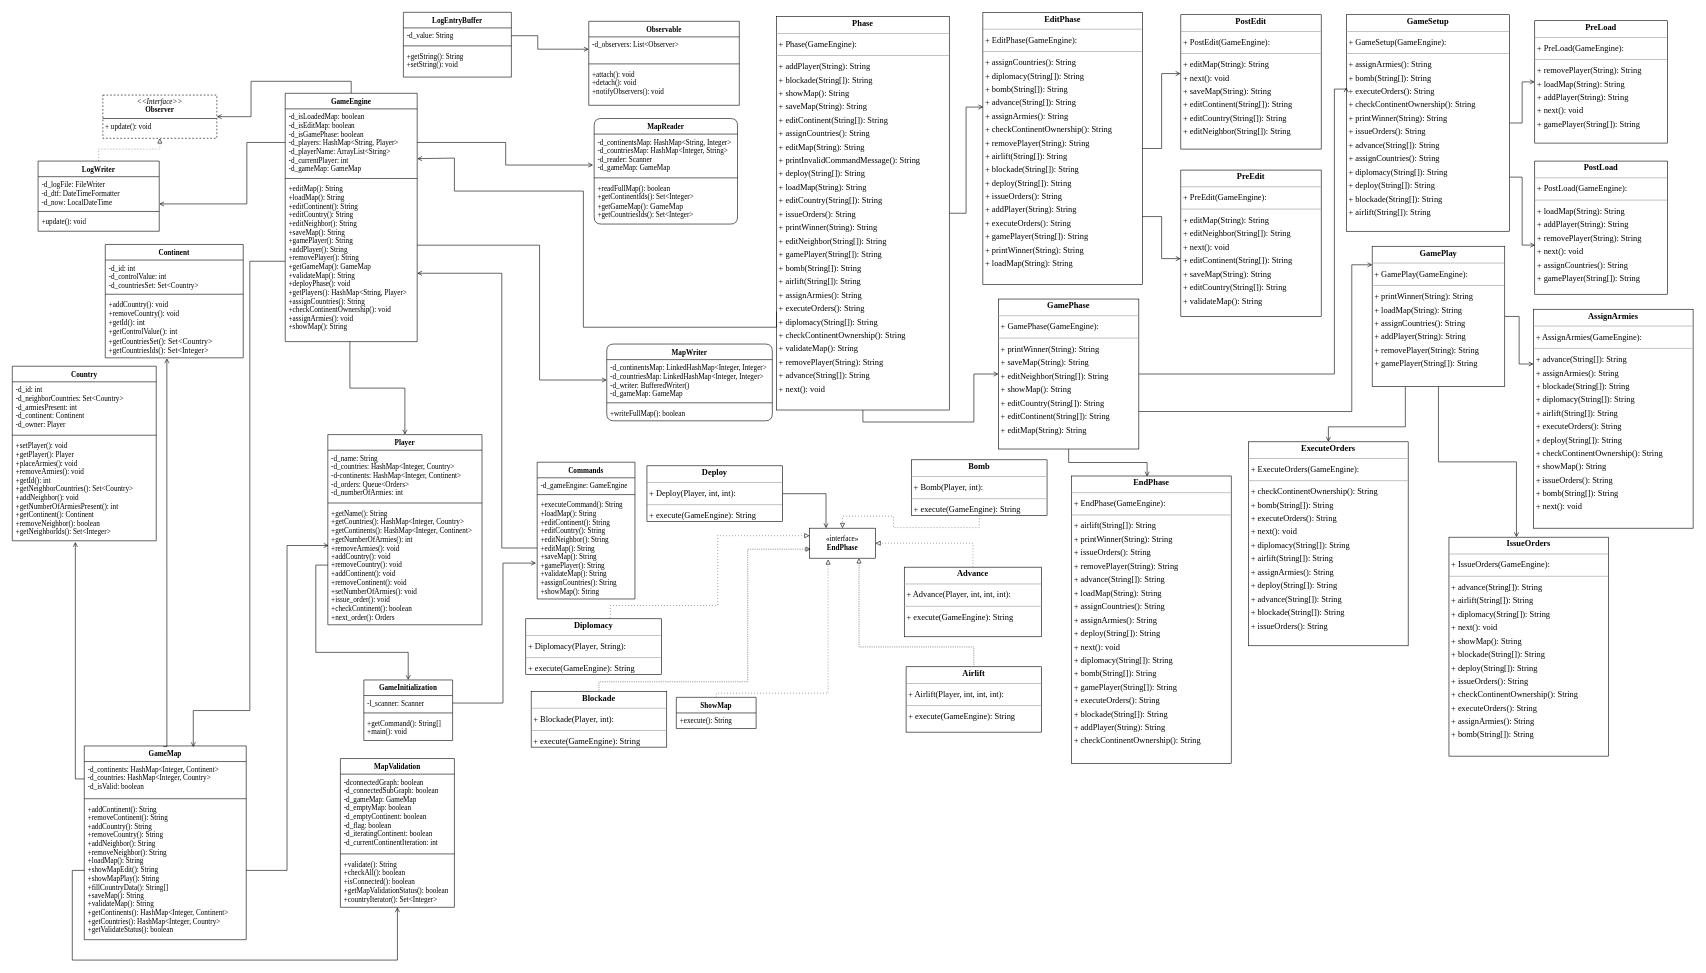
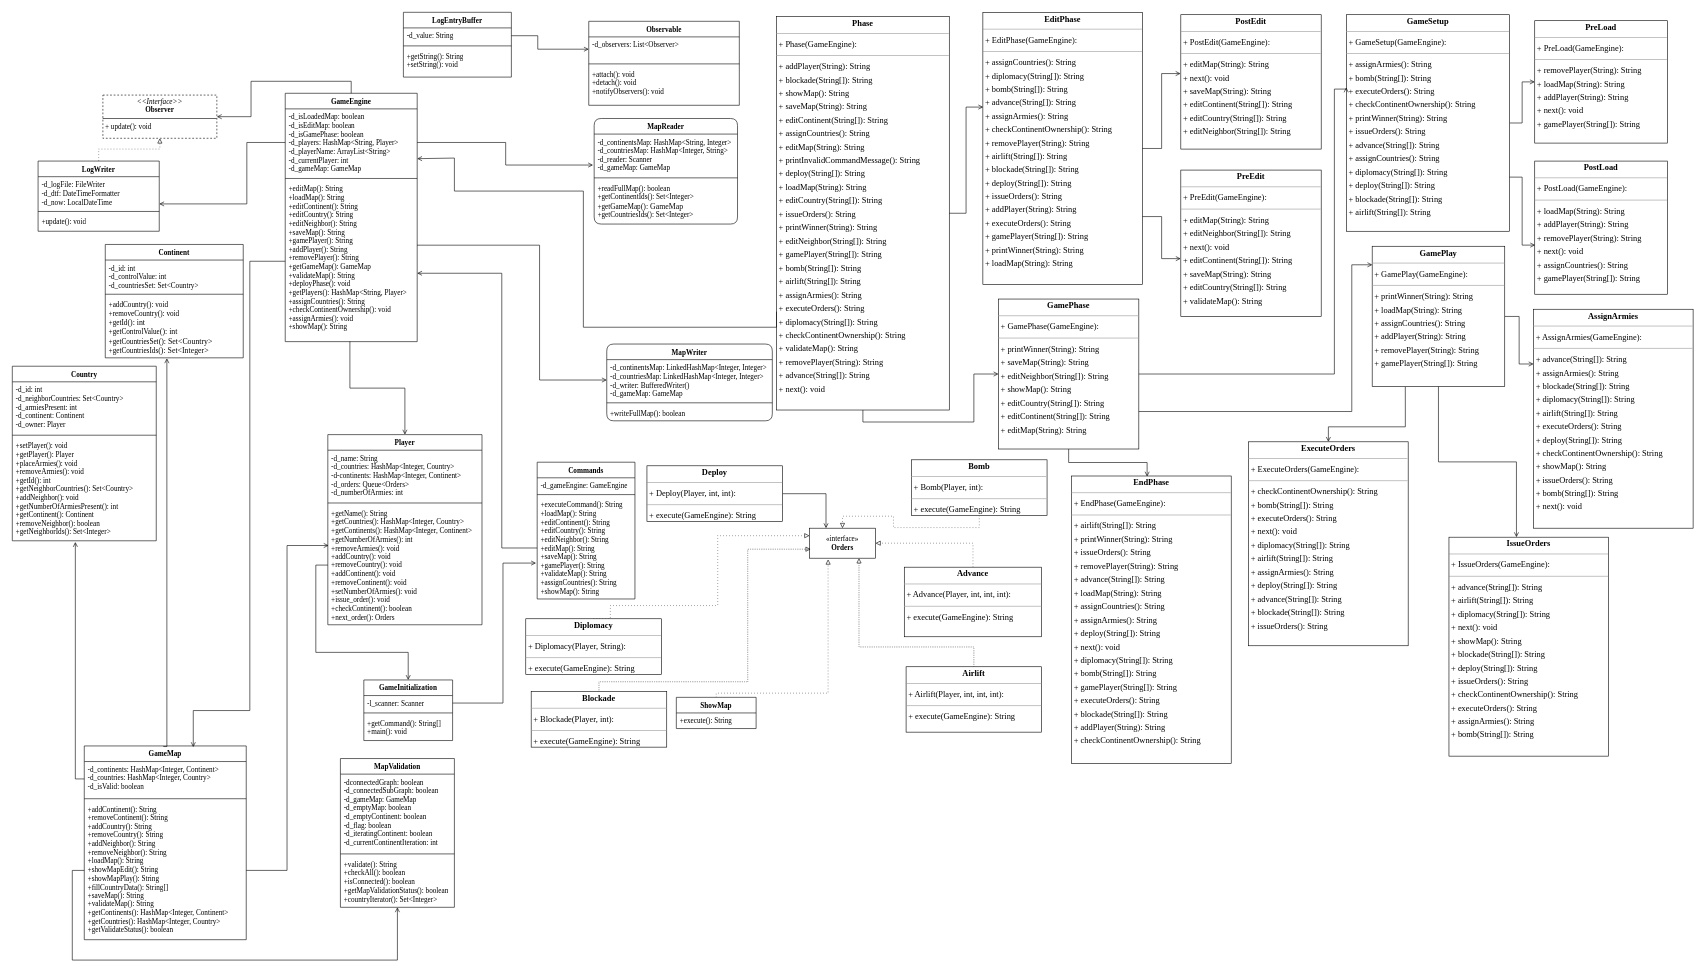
node "«interface» EndPhase": label "«interface» EndPhase" -> "«interface» Orders"
